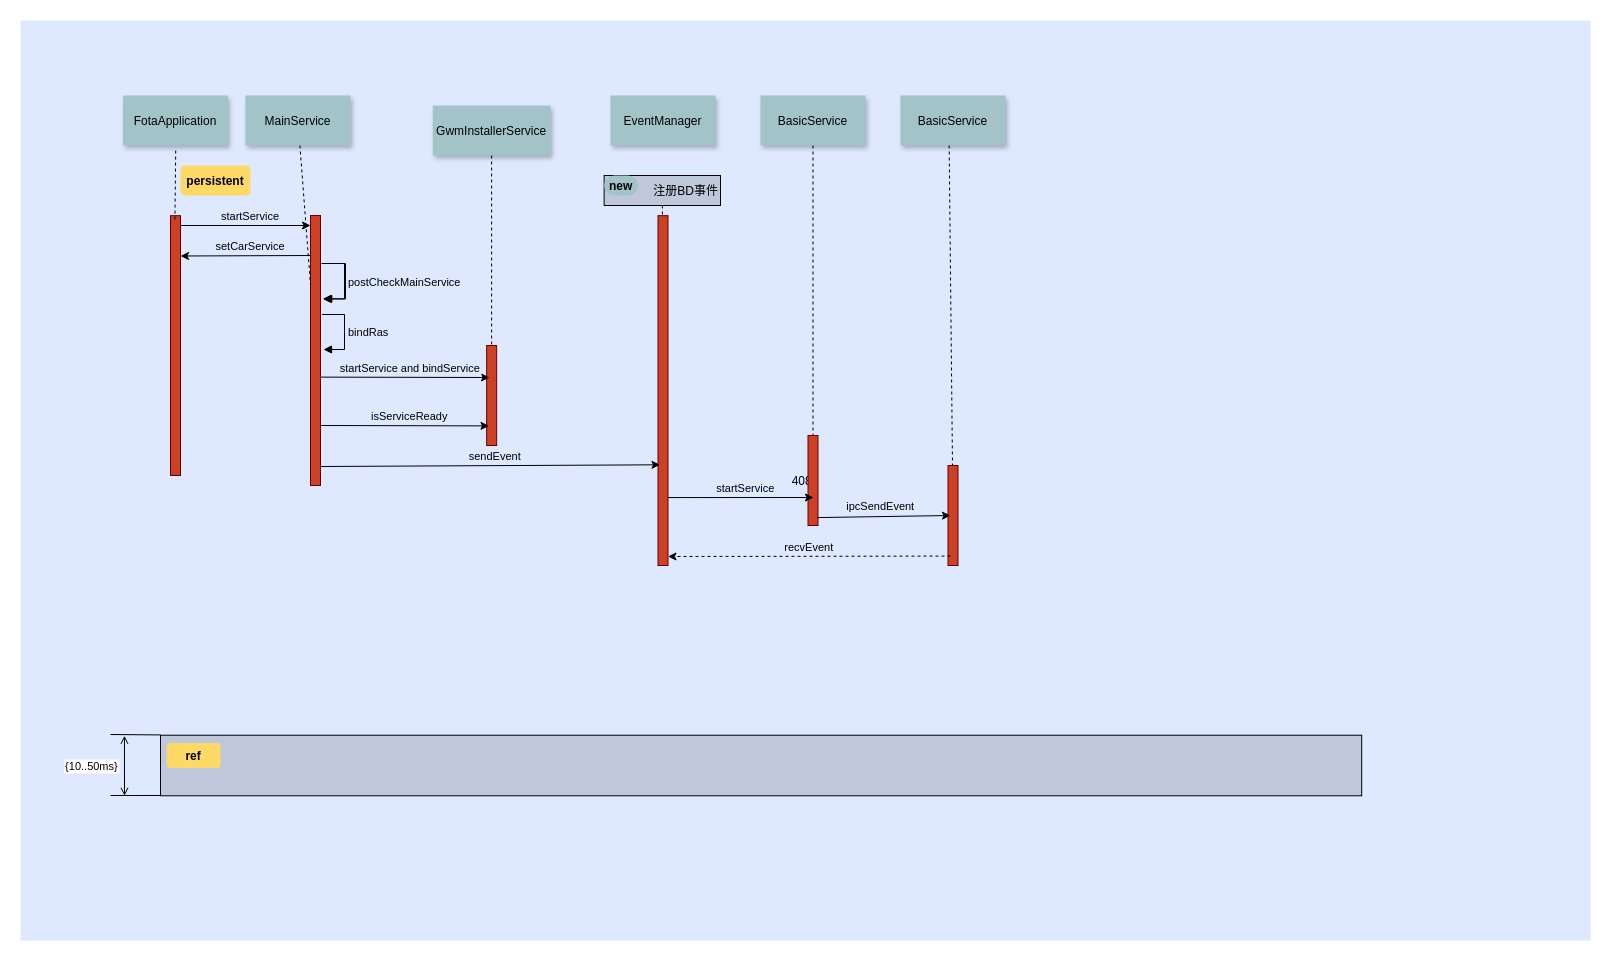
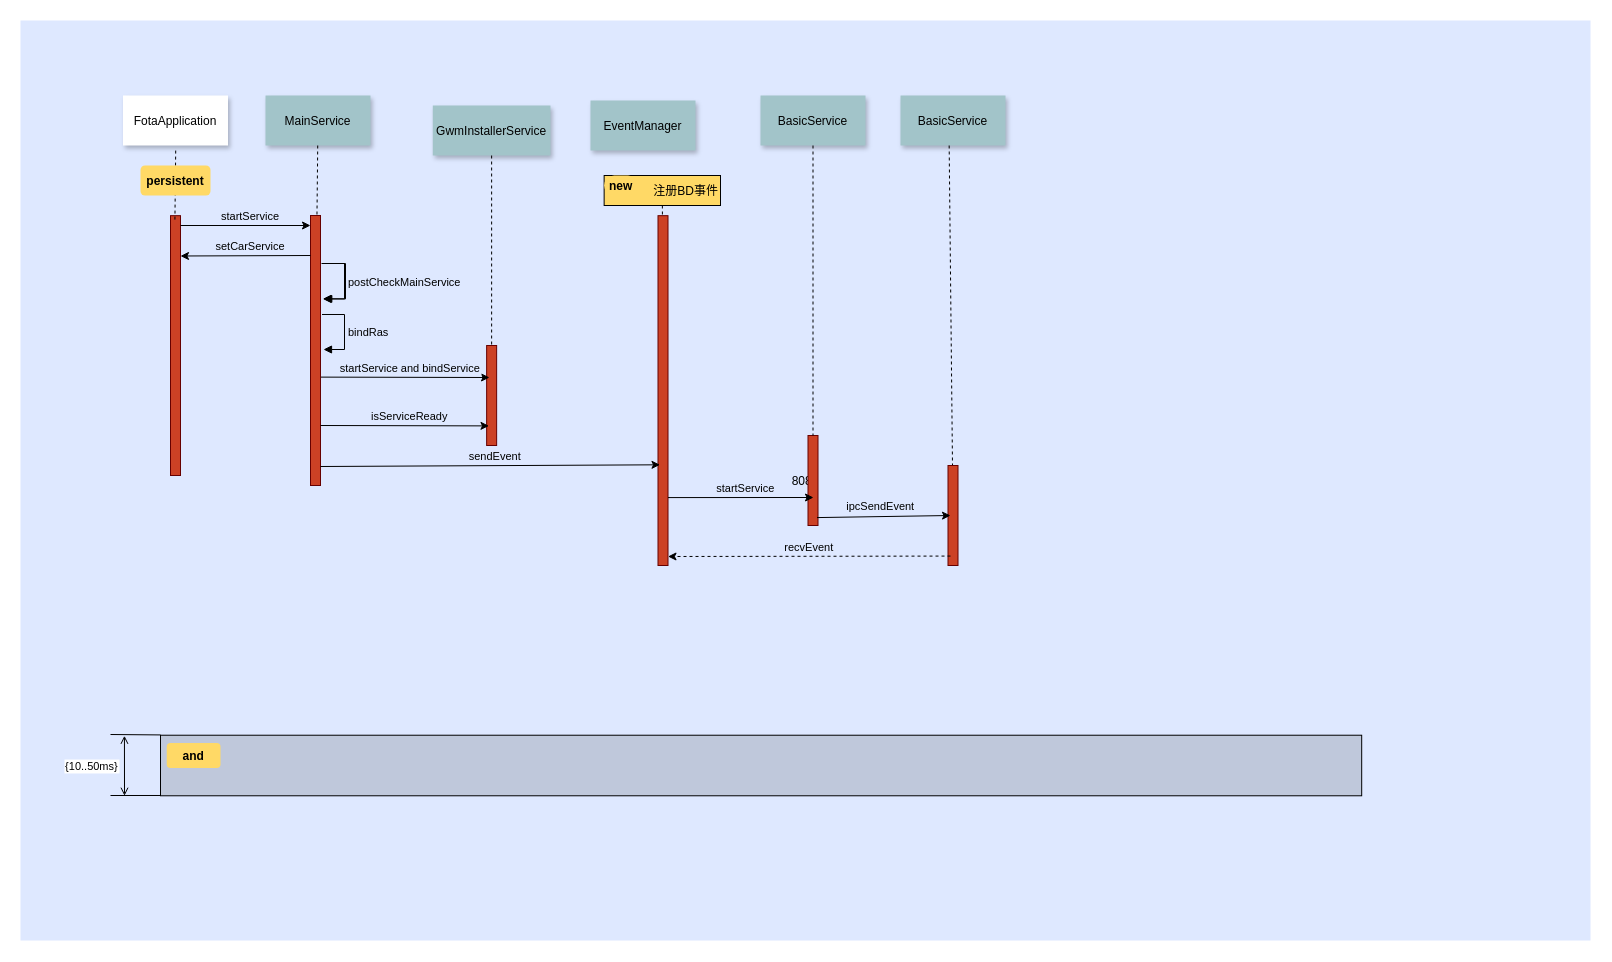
node "FotaApplication": fillcolor #a2c4c9 -> #ffffff
node "MainService": moved (298, 121) -> (318, 121)
node "EventManager": moved (663, 121) -> (643, 126)
node "persistent": moved (216, 181) -> (176, 181)
node "new": fillcolor #a2c4c9 -> #ffd966
node "注册BD事件": fillcolor #bfc8db -> #ffd966
node "4080": label "4080" -> "8080"
node "ref": label "ref" -> "and"
